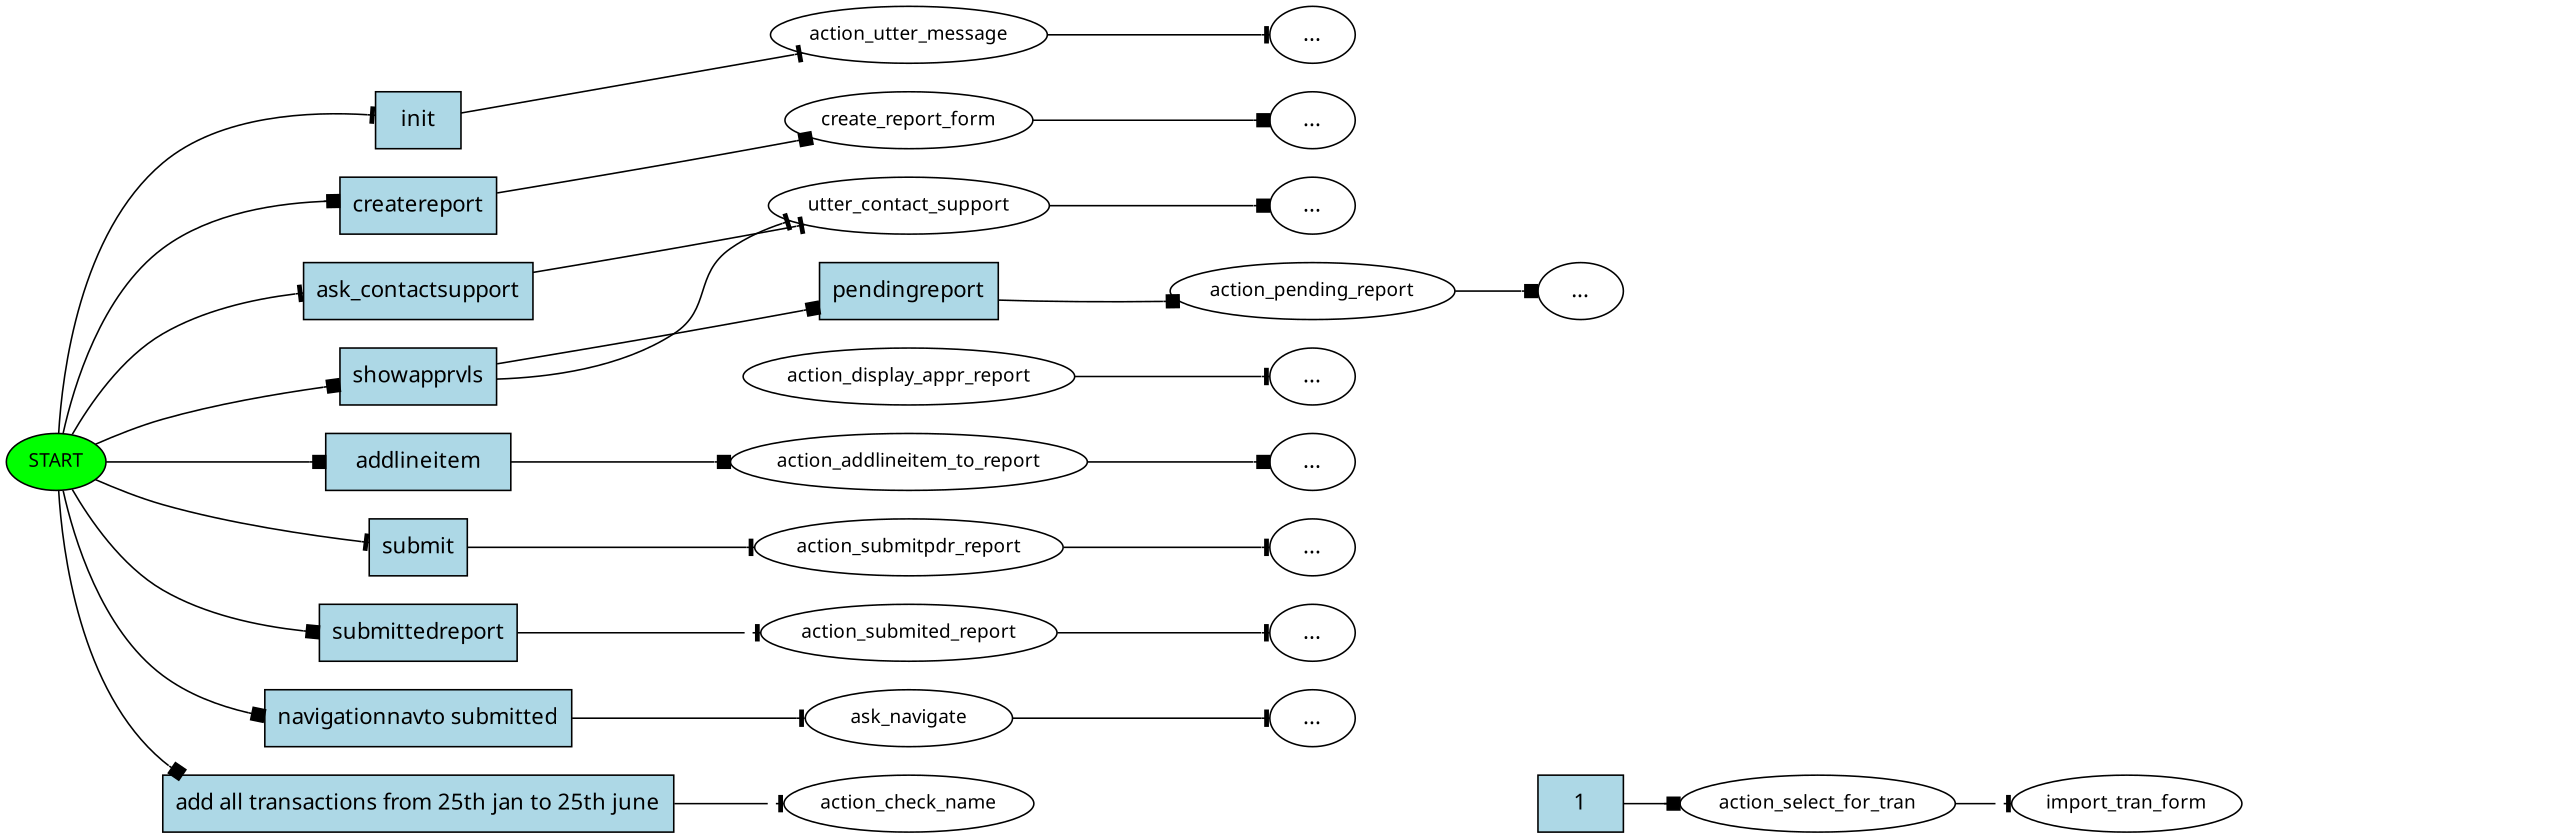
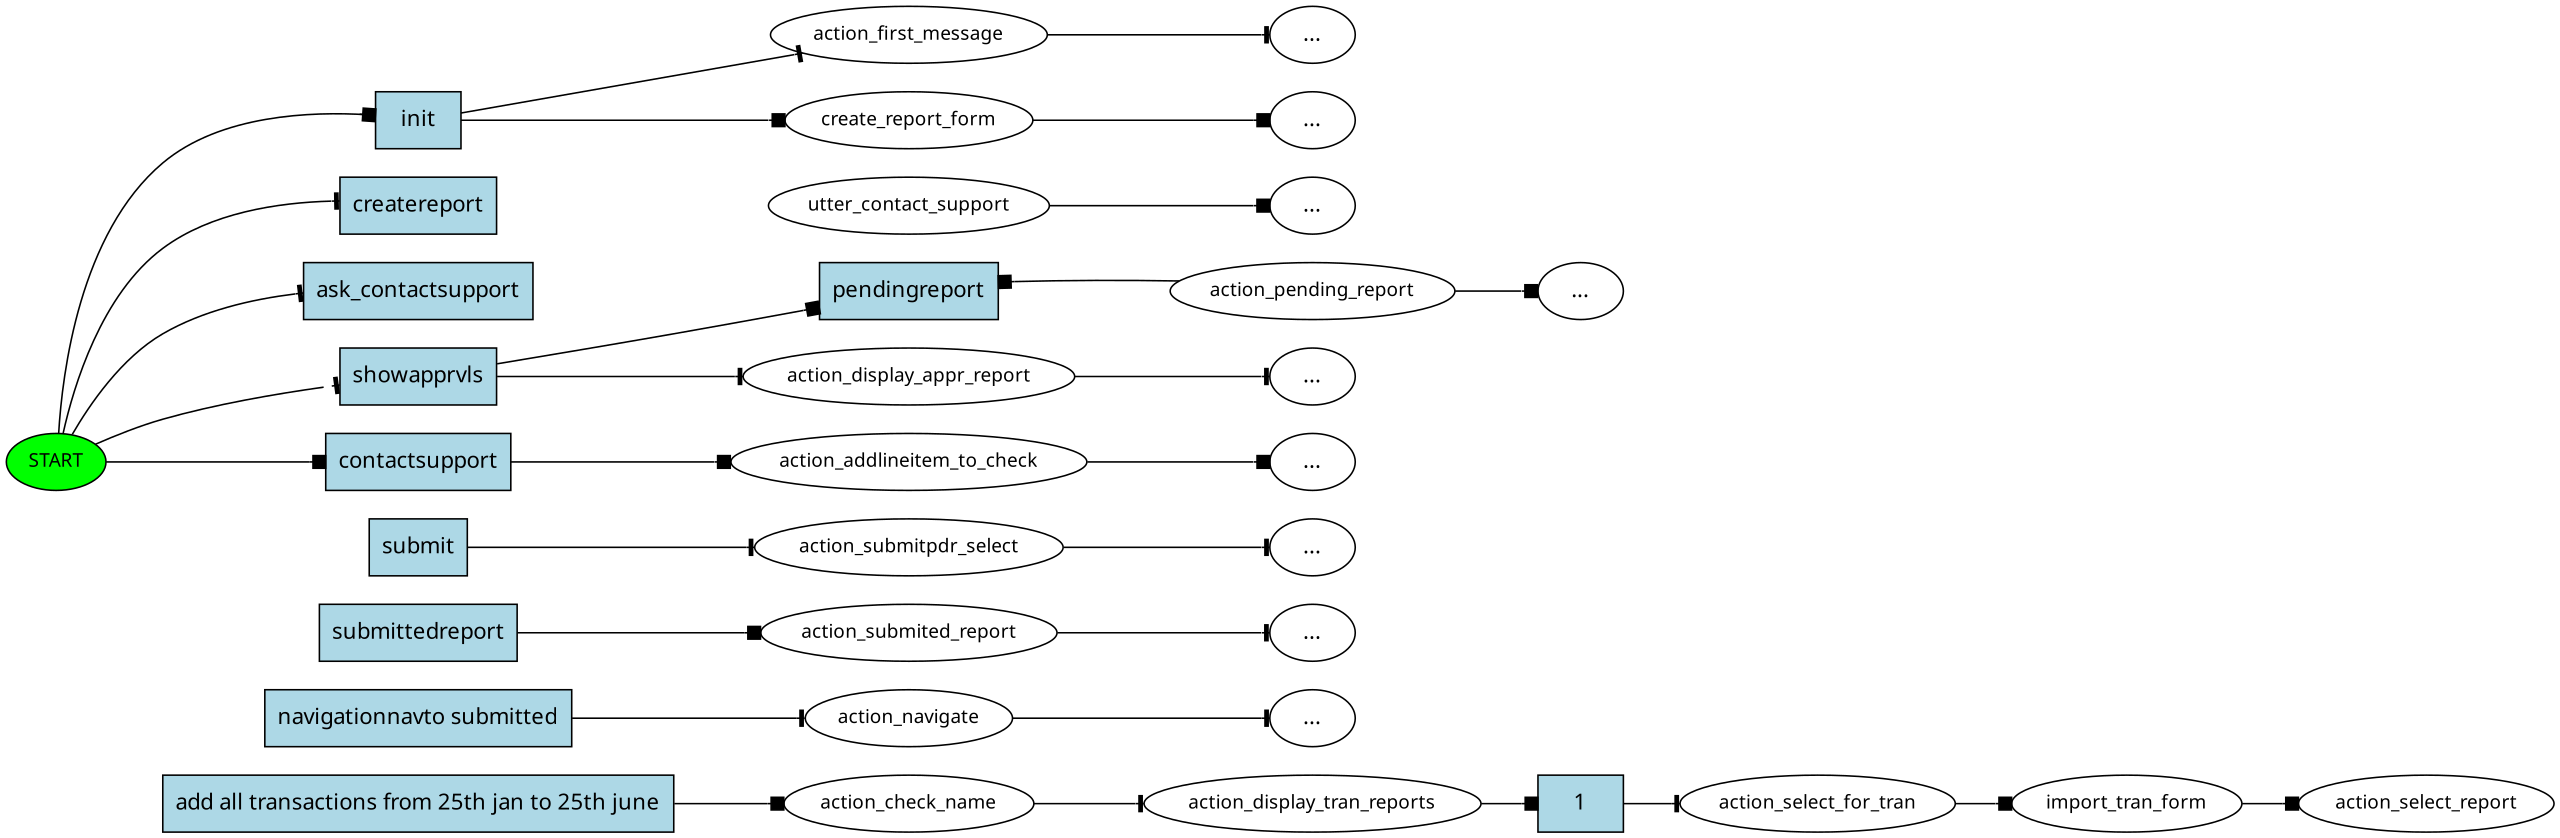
node "action_utter_message": label "action_utter_message" -> "action_first_message"
edge "createreport" -> "create_report_form": now "init" -> "create_report_form"
edge "START" -> "init": arrowhead tee -> box
edge "ask_contactsupport" -> "utter_contact_support": removed
edge "START" -> "createreport": arrowhead box -> tee
edge "pendingreport" -> "action_pending_report": reversed
edge "showapprvls" -> "utter_contact_support": now "showapprvls" -> "action_display_appr_report"
edge "START" -> "showapprvls": arrowhead box -> tee
node "addlineitem": label "addlineitem" -> "contactsupport"
node "action_addlineitem_to_report": label "action_addlineitem_to_report" -> "action_addlineitem_to_check"
edge "START" -> "submit": removed
node "action_submitpdr_report": label "action_submitpdr_report" -> "action_submitpdr_select"
edge "START" -> "submittedreport": removed
edge "START" -> "navigationnavto submitted": removed
edge "submittedreport" -> "action_submited_report": arrowhead tee -> box
edge "START" -> "add all transactions from 25th jan to 25th june": removed
node "ask_navigate": label "ask_navigate" -> "action_navigate"
edge "add all transactions from 25th jan to 25th june" -> "action_check_name": arrowhead tee -> box
node "action_display_tran_reports": added
edge "1" -> "action_select_for_tran": arrowhead box -> tee
edge "action_select_for_tran" -> "import_tran_form": arrowhead tee -> box
node "action_select_report": added
